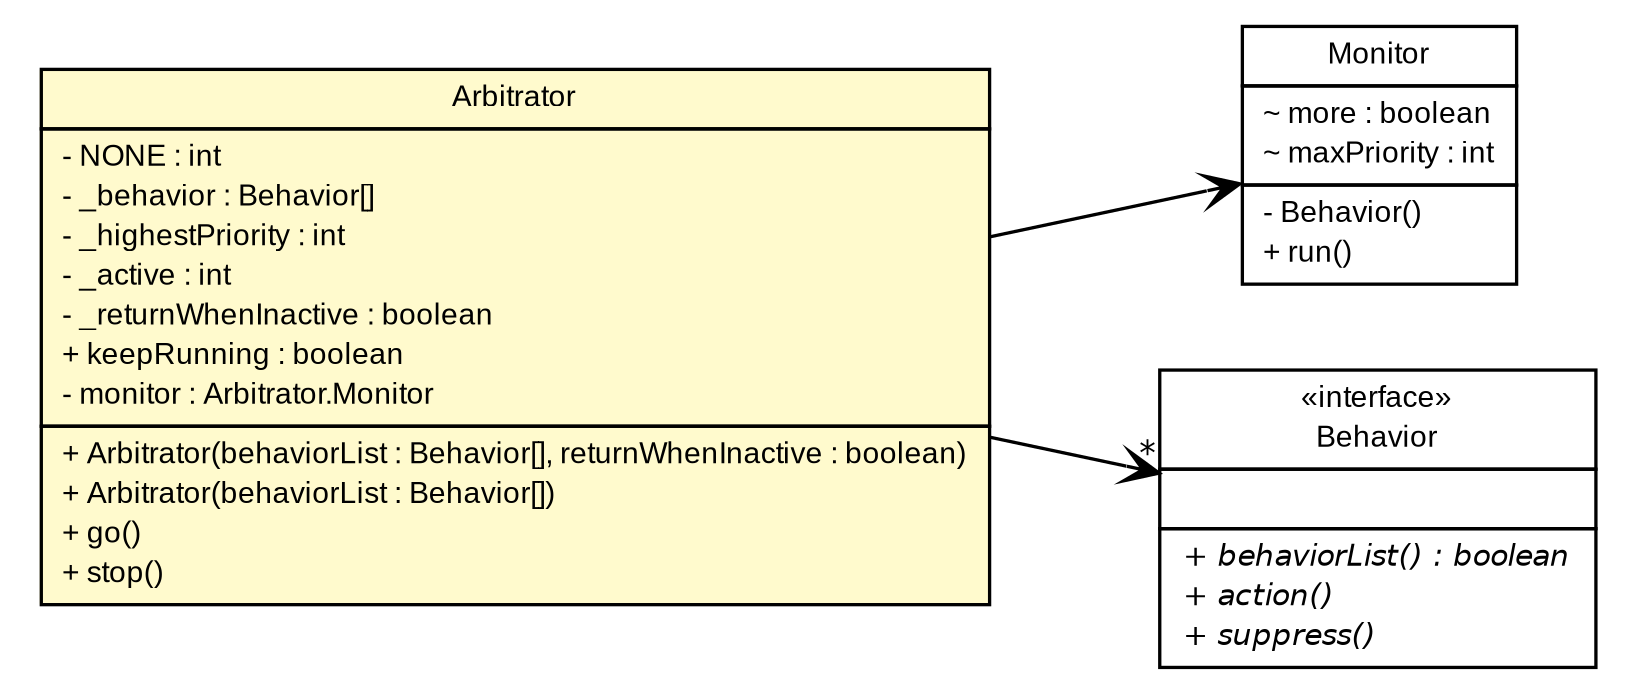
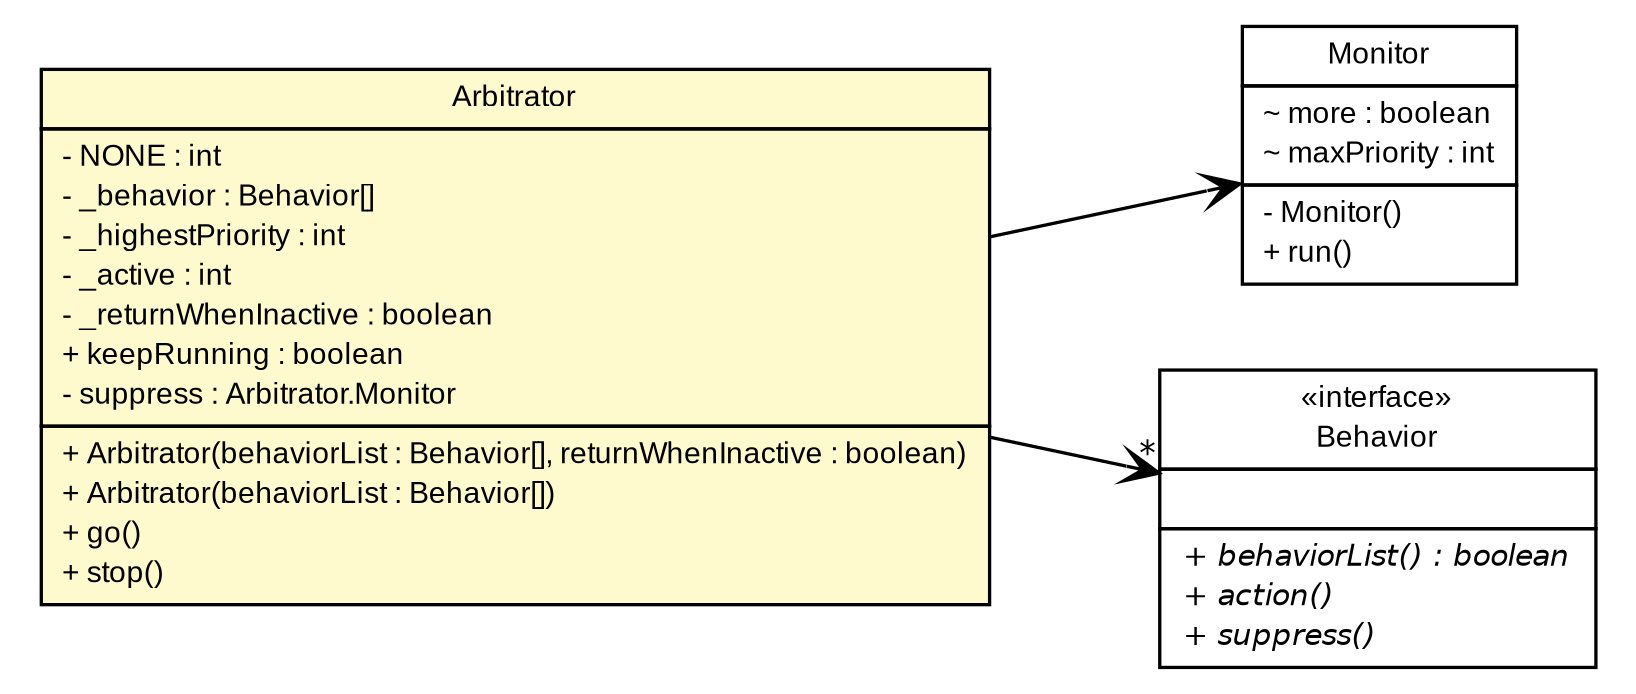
node "Monitor": text "- Behavior()" -> "- Monitor()"
node "Arbitrator": text "- monitor : Arbitrator.Monitor" -> "- suppress : Arbitrator.Monitor"
